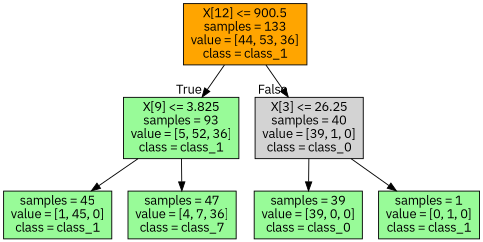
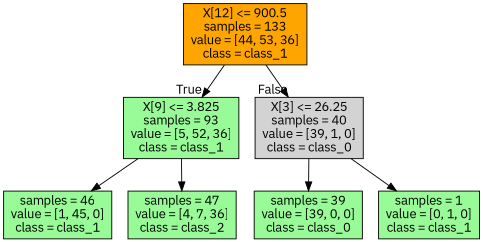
node "samples = 45 value = [1, 45, 0] class = class_1": label "samples = 45 value = [1, 45, 0] class = class_1" -> "samples = 46 value = [1, 45, 0] class = class_1"
node "samples = 47 value = [4, 7, 36] class = class_7": label "samples = 47 value = [4, 7, 36] class = class_7" -> "samples = 47 value = [4, 7, 36] class = class_2"
